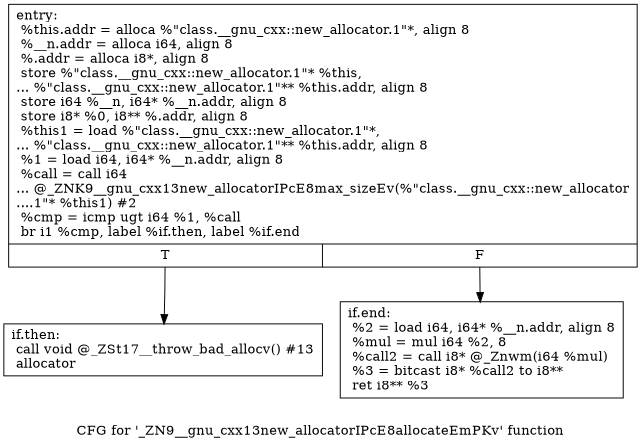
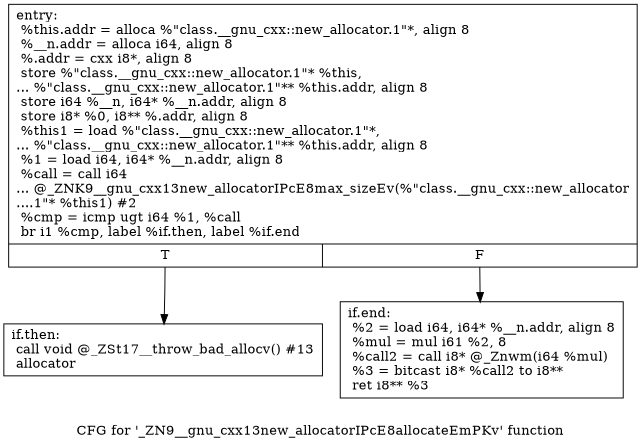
node "entry:": text "%.addr = alloca i8*, align 8" -> "%.addr = cxx i8*, align 8"
node "if.end:": text "%mul = mul i64 %2, 8" -> "%mul = mul i61 %2, 8"
